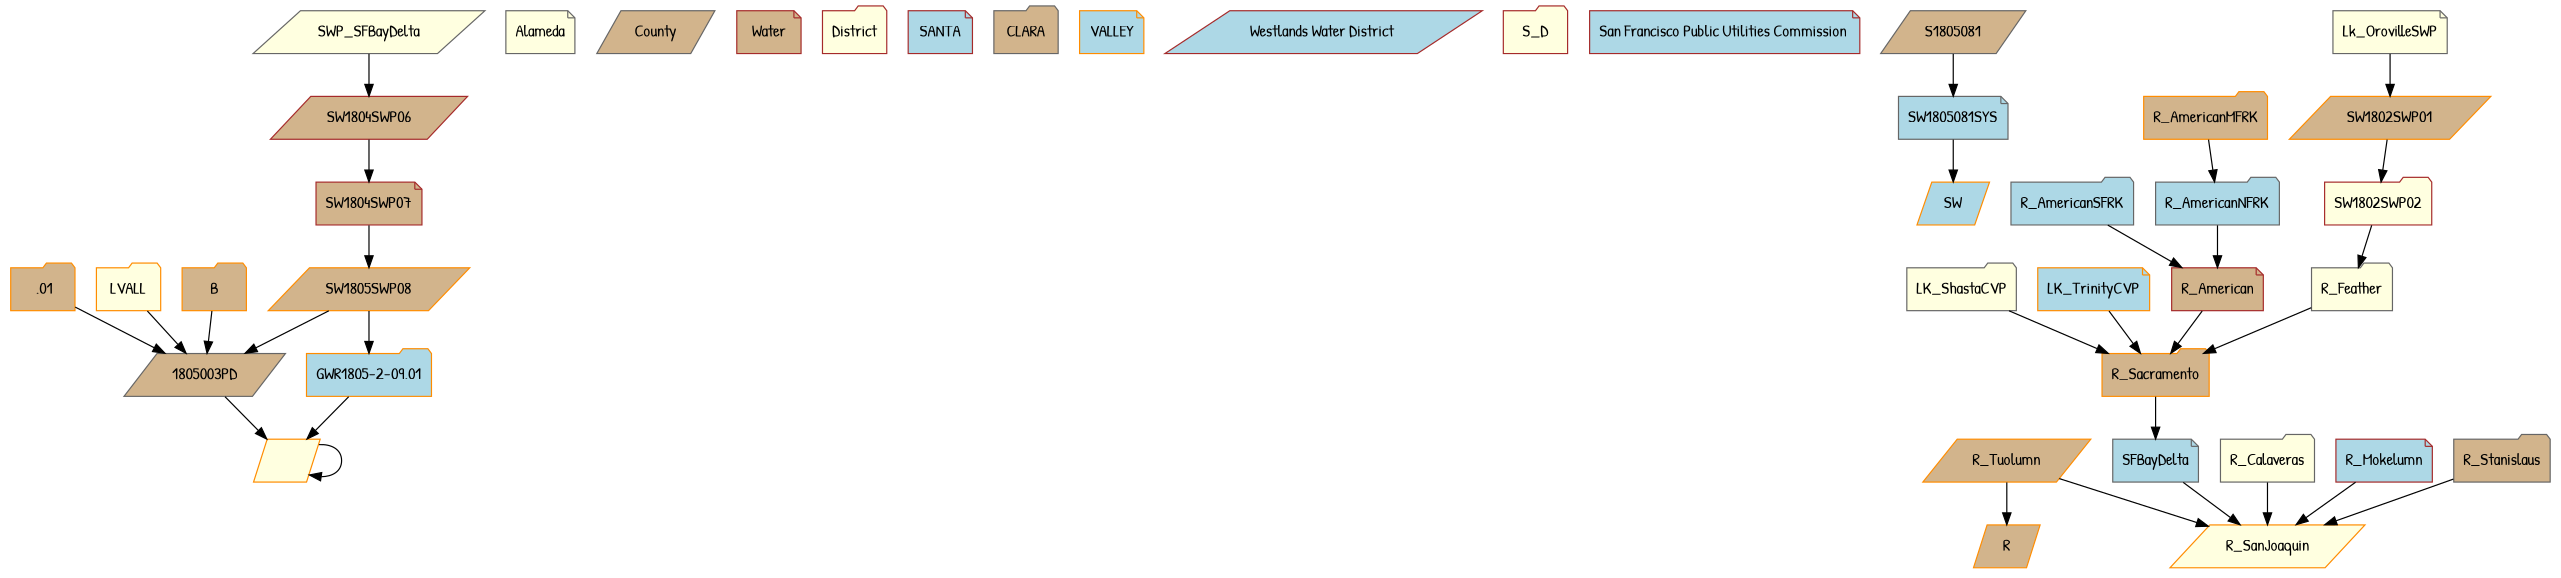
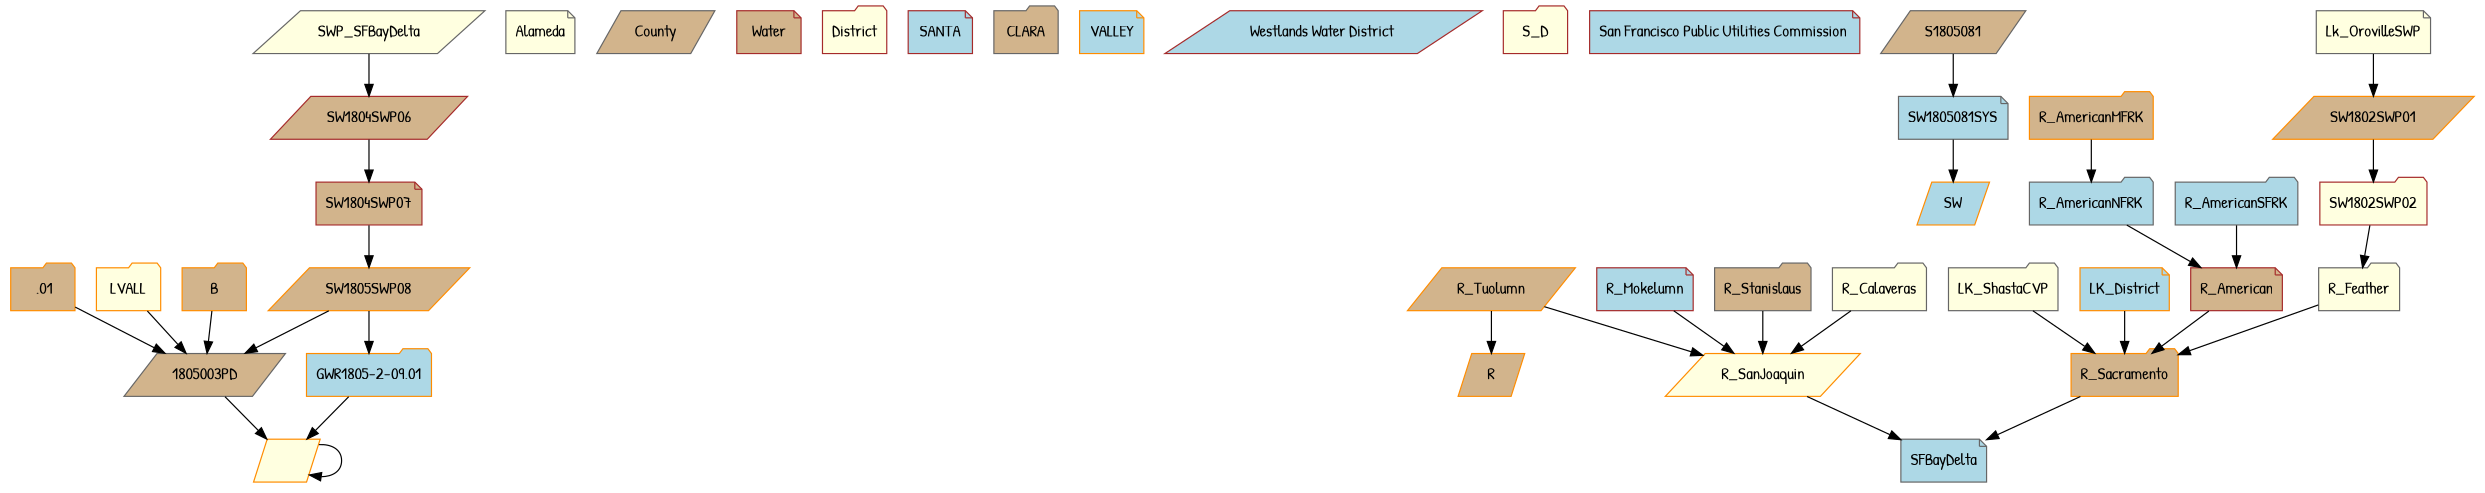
node "LK_TrinityCVP": label "LK_TrinityCVP" -> "LK_District"
edge "SFBayDelta" -> "R_SanJoaquin": reversed
